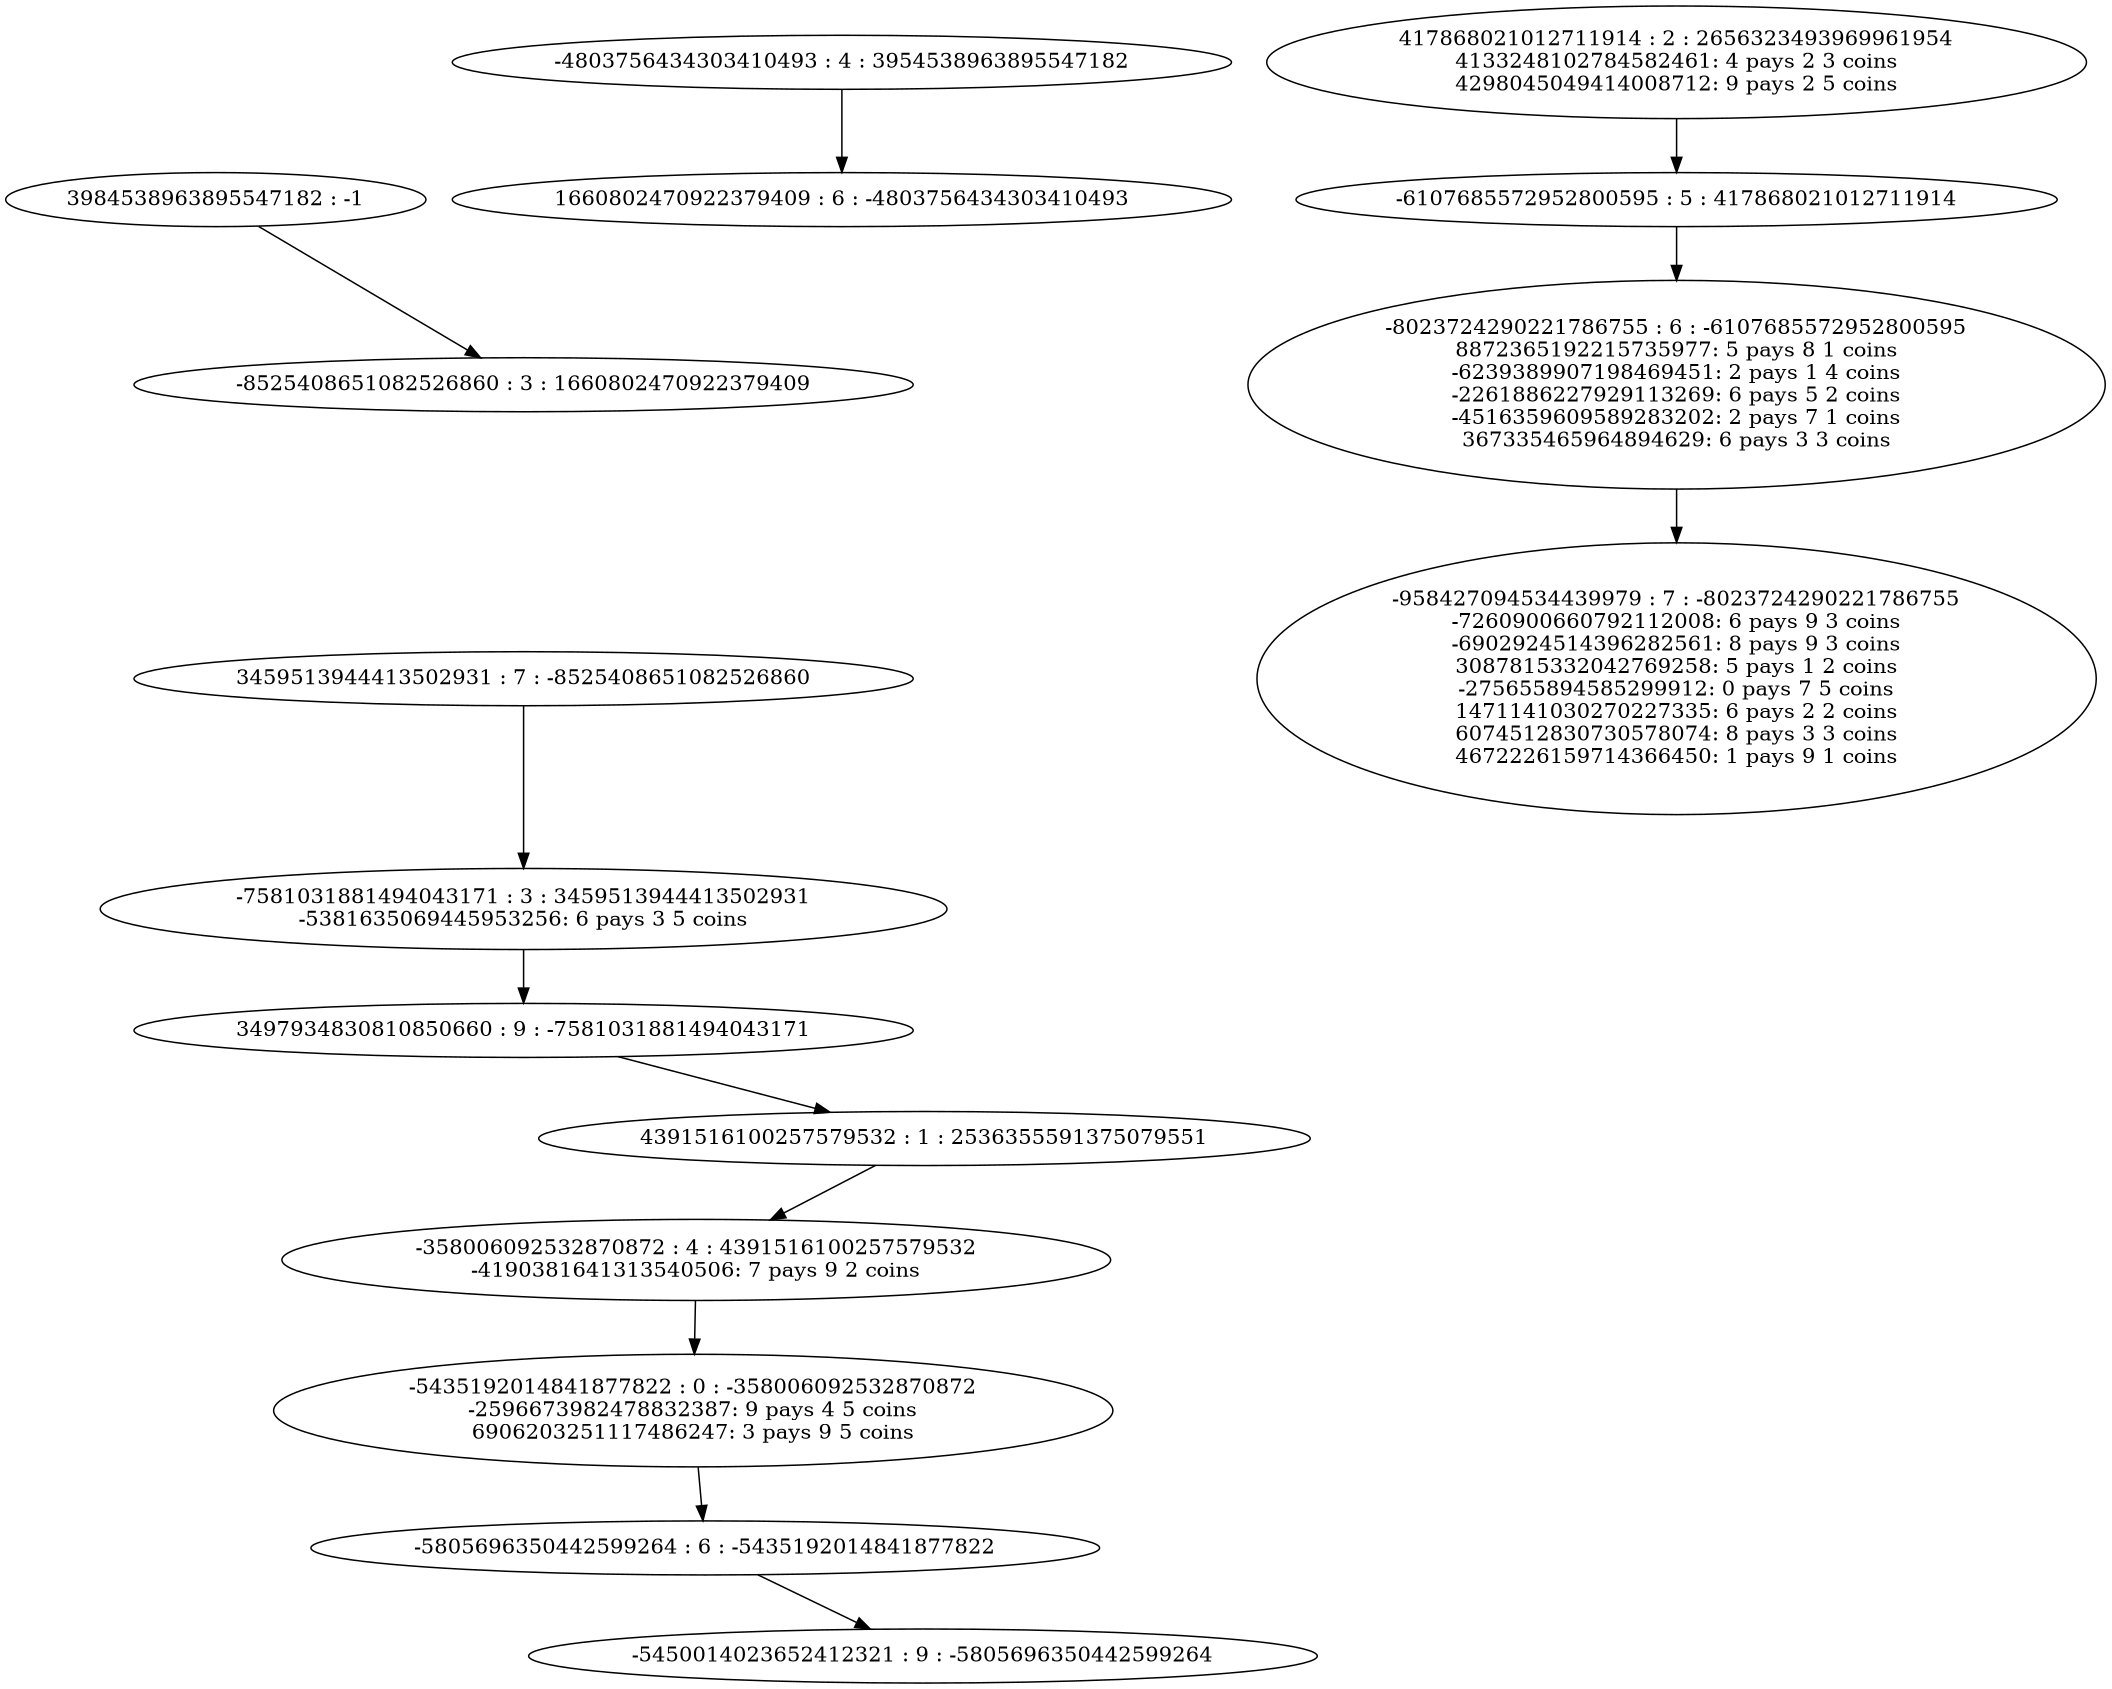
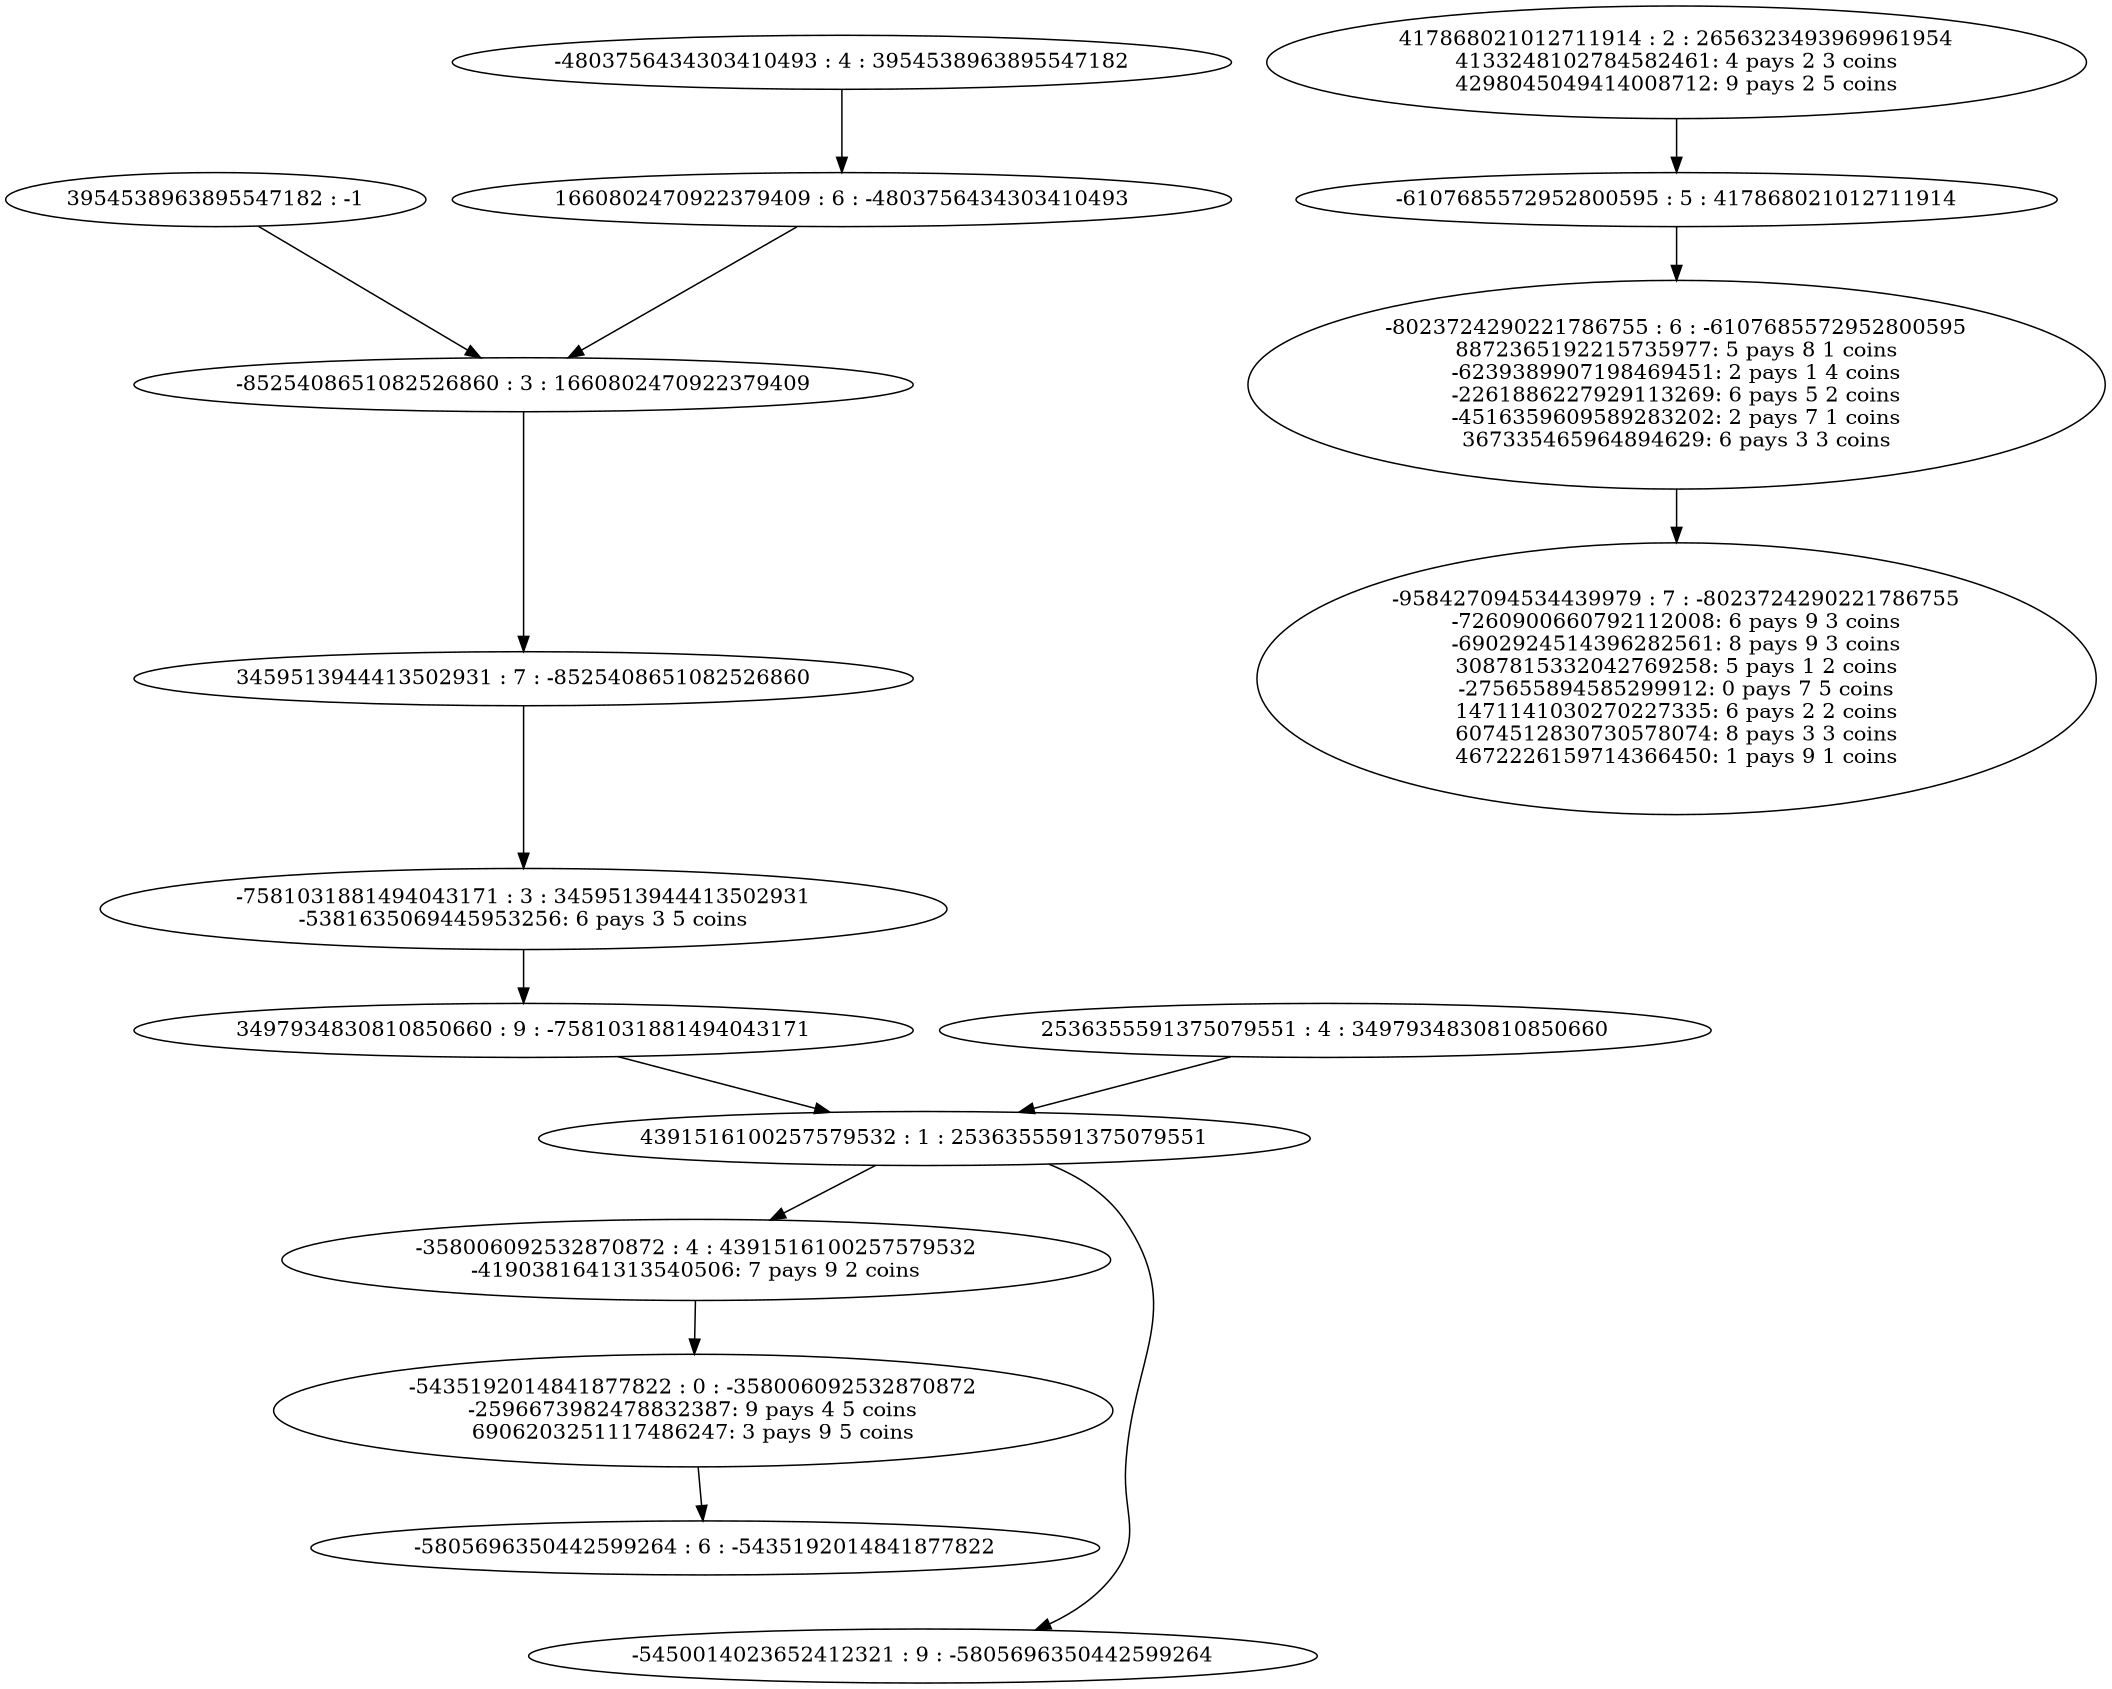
node "3984538963895547182 : -1": label "3984538963895547182 : -1" -> "3954538963895547182 : -1"
edge "1660802470922379409 : 6 : -4803756434303410493" -> "-8525408651082526860 : 3 : 1660802470922379409": added
edge "-8525408651082526860 : 3 : 1660802470922379409" -> "3459513944413502931 : 7 : -8525408651082526860": added
node "2536355591375079551 : 4 : 3497934830810850660": added
edge "-5805696350442599264 : 6 : -5435192014841877822" -> "-5450014023652412321 : 9 : -5805696350442599264": now "4391516100257579532 : 1 : 2536355591375079551" -> "-5450014023652412321 : 9 : -5805696350442599264"
